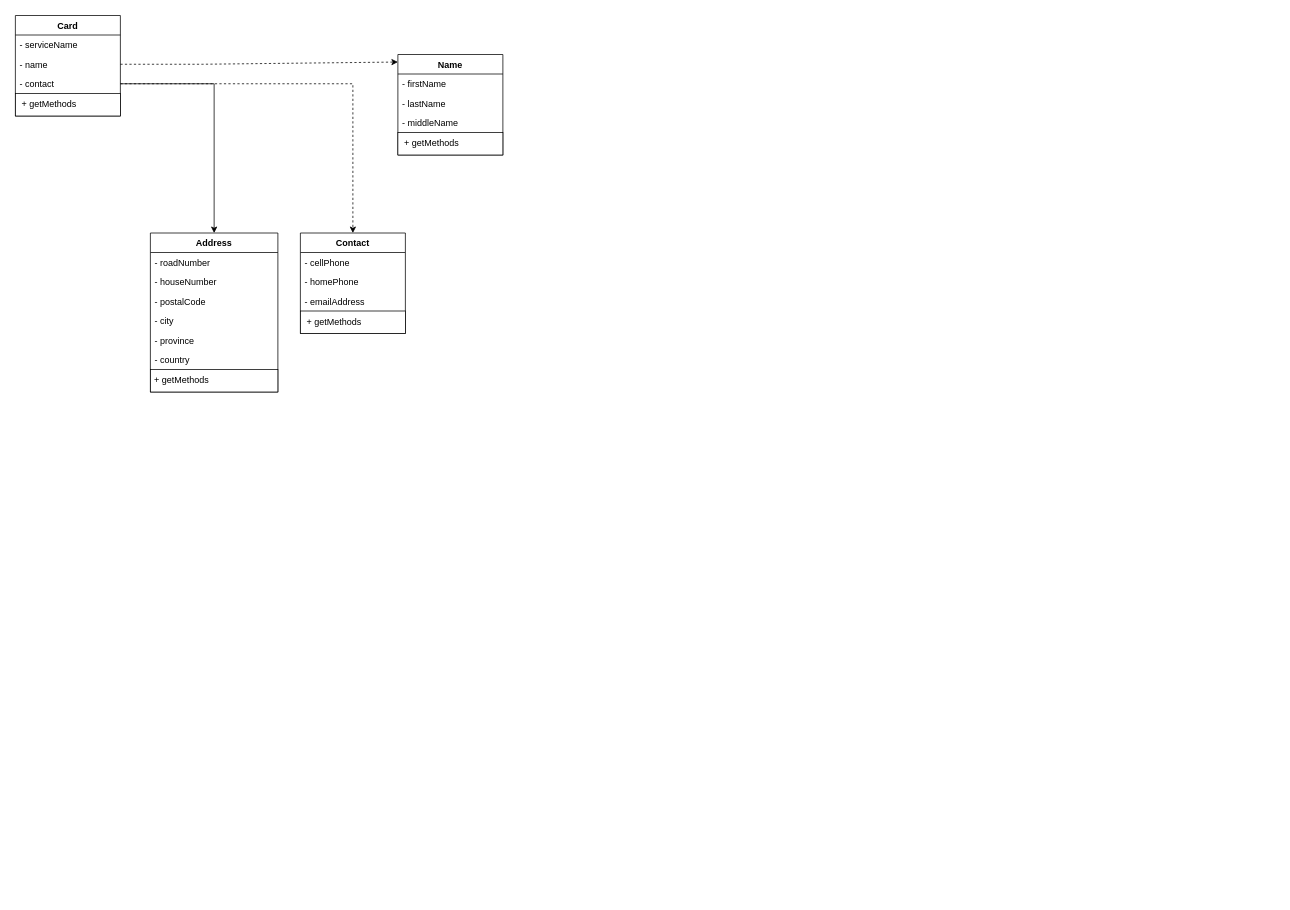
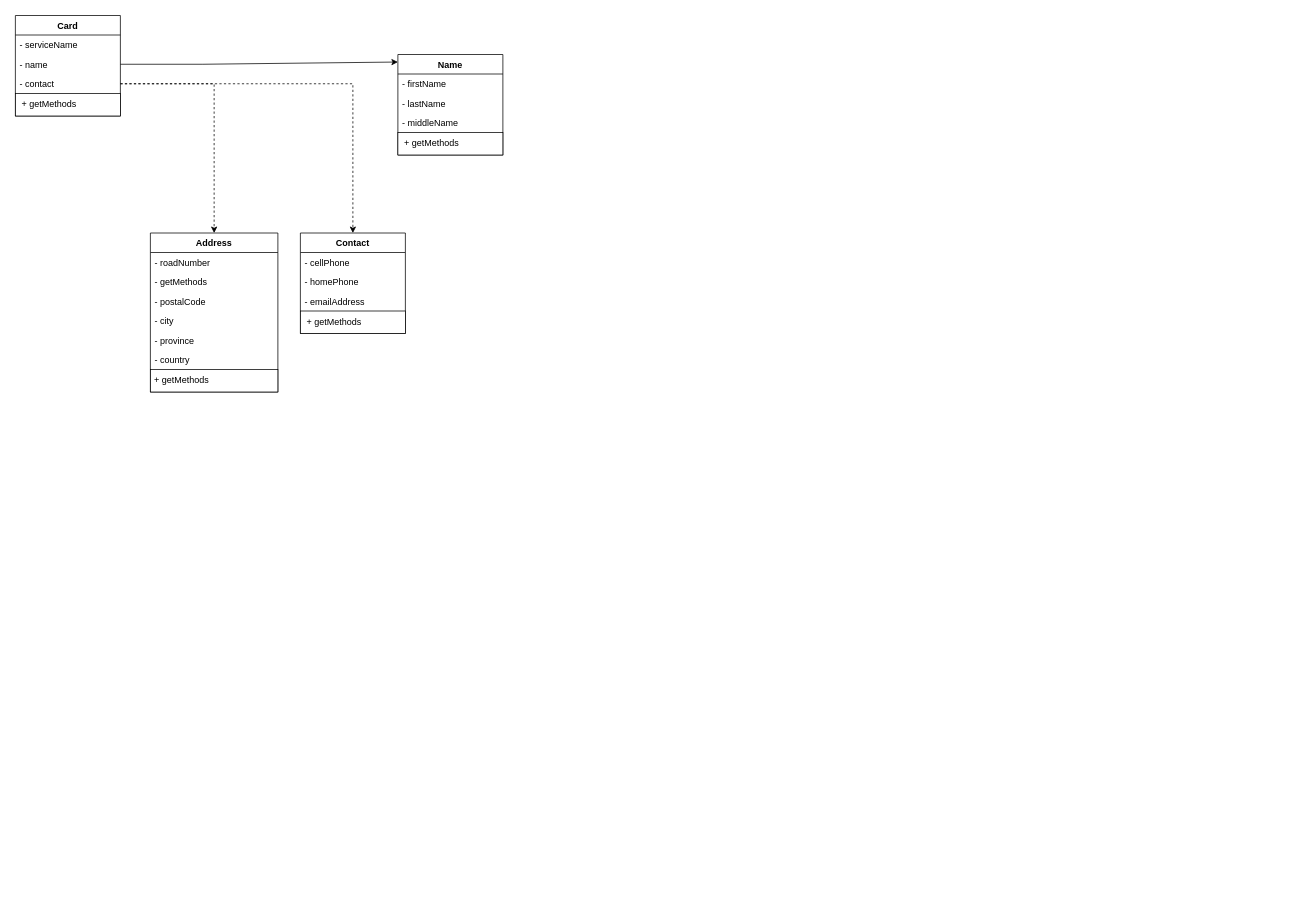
edge "- name" -> "Name": style dashed -> solid
edge "- contact" -> "Address": style solid -> dashed
node "- houseNumber": label "- houseNumber" -> "- getMethods"
